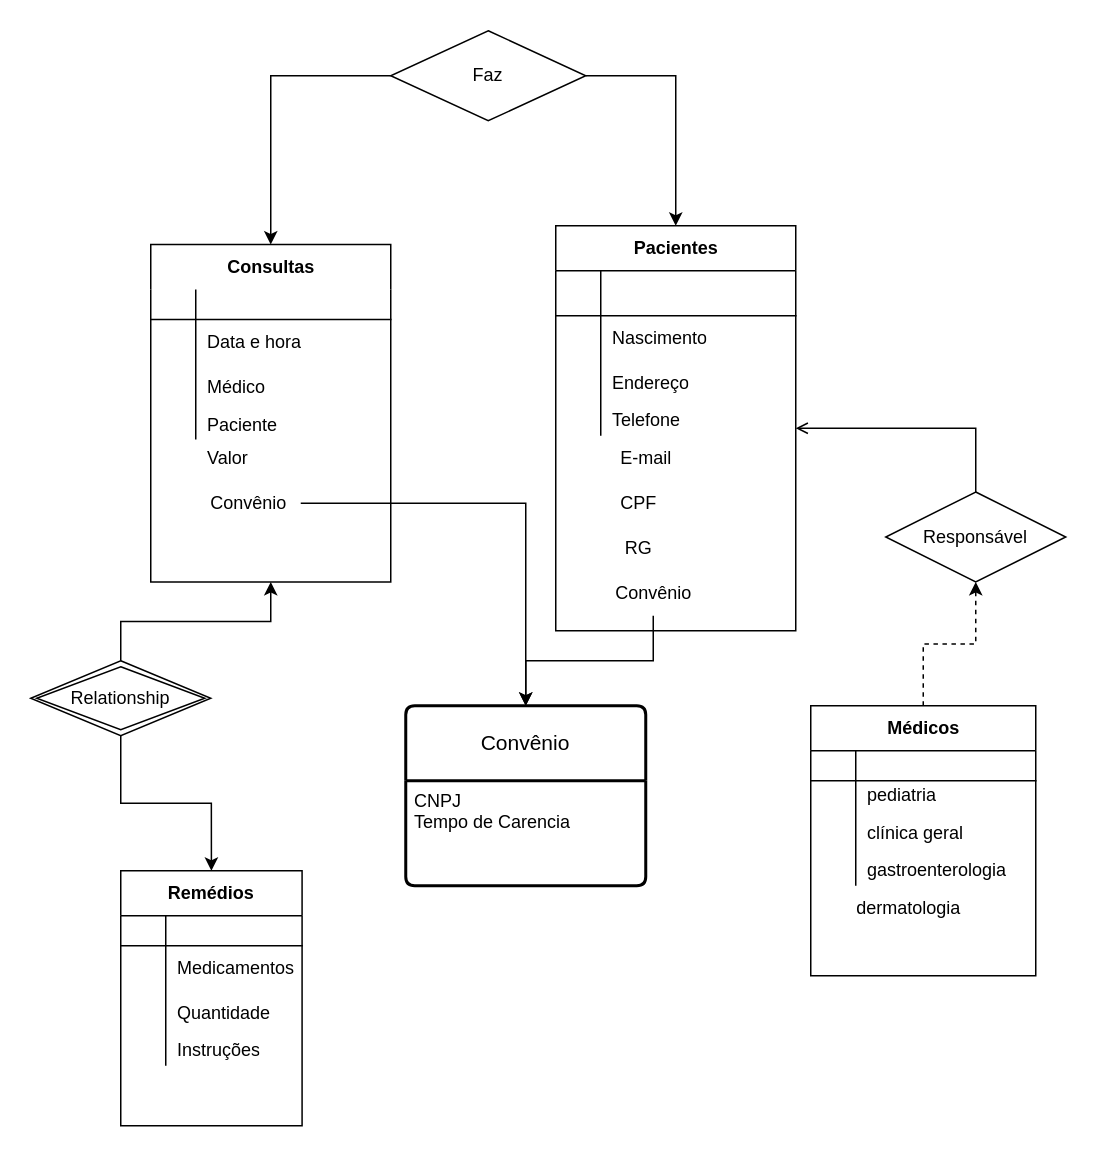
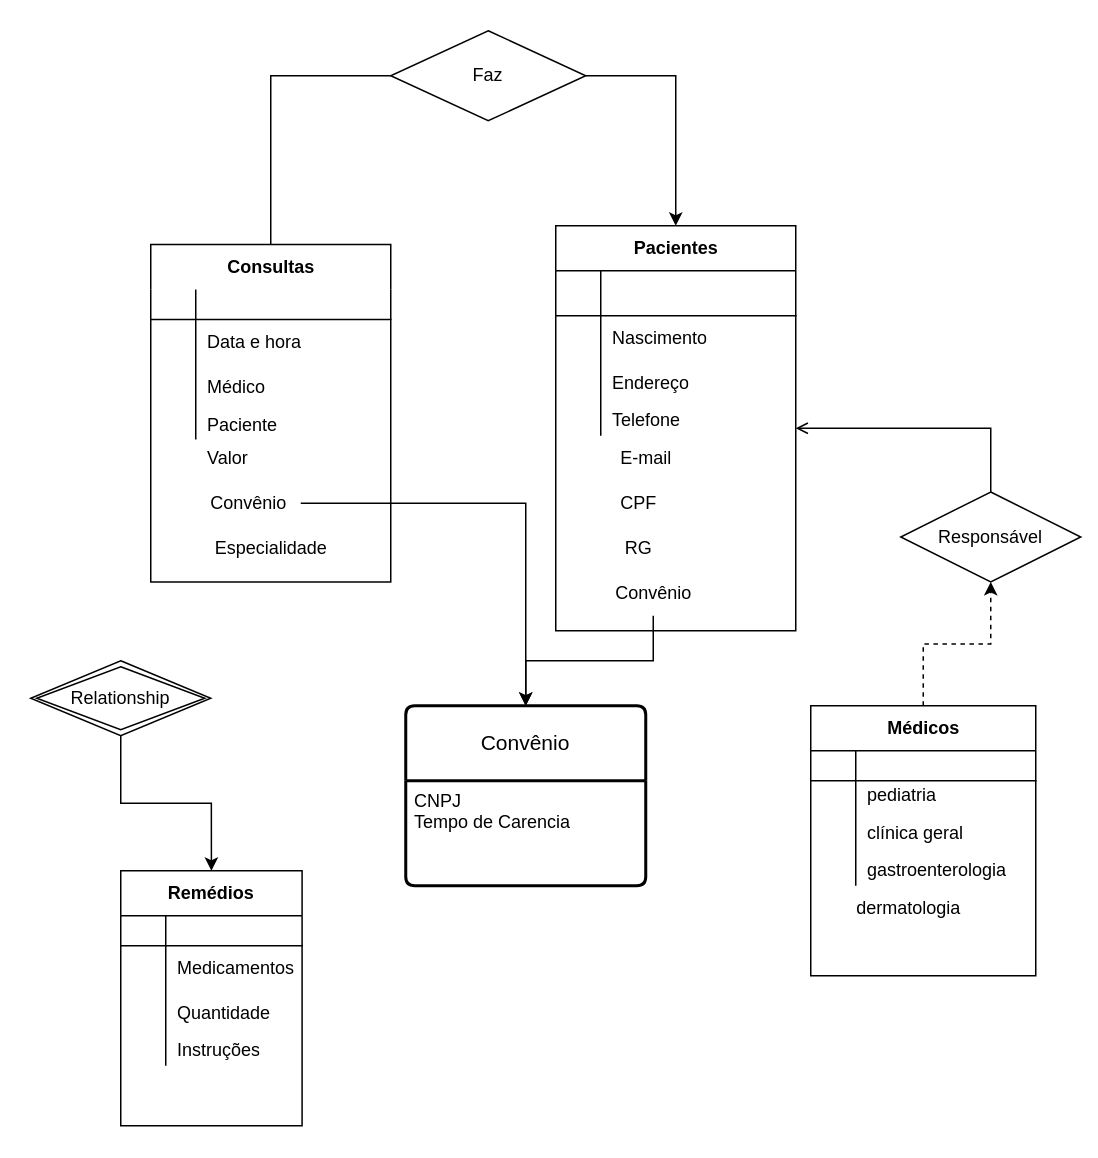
edge "Faz" -> "Consultas": arrowhead classic -> none
node "Responsável": moved (976, 537) -> (991, 537)
node "Especialidade": added
edge "Relationship" -> "Consultas": removed
